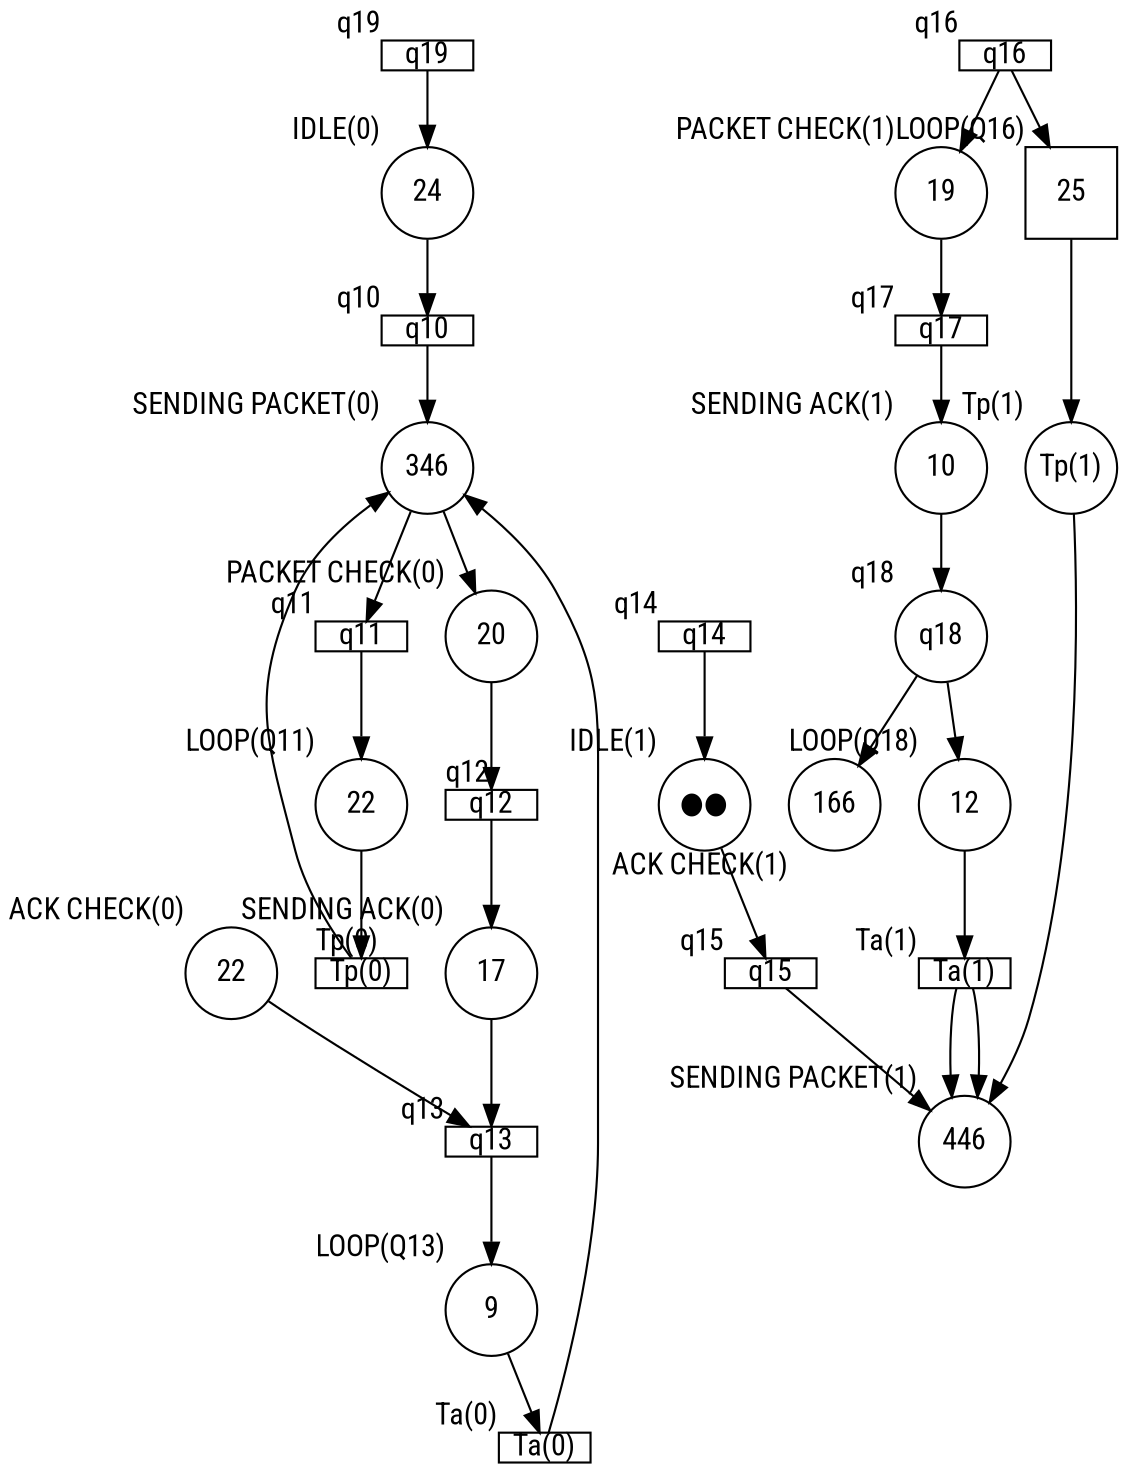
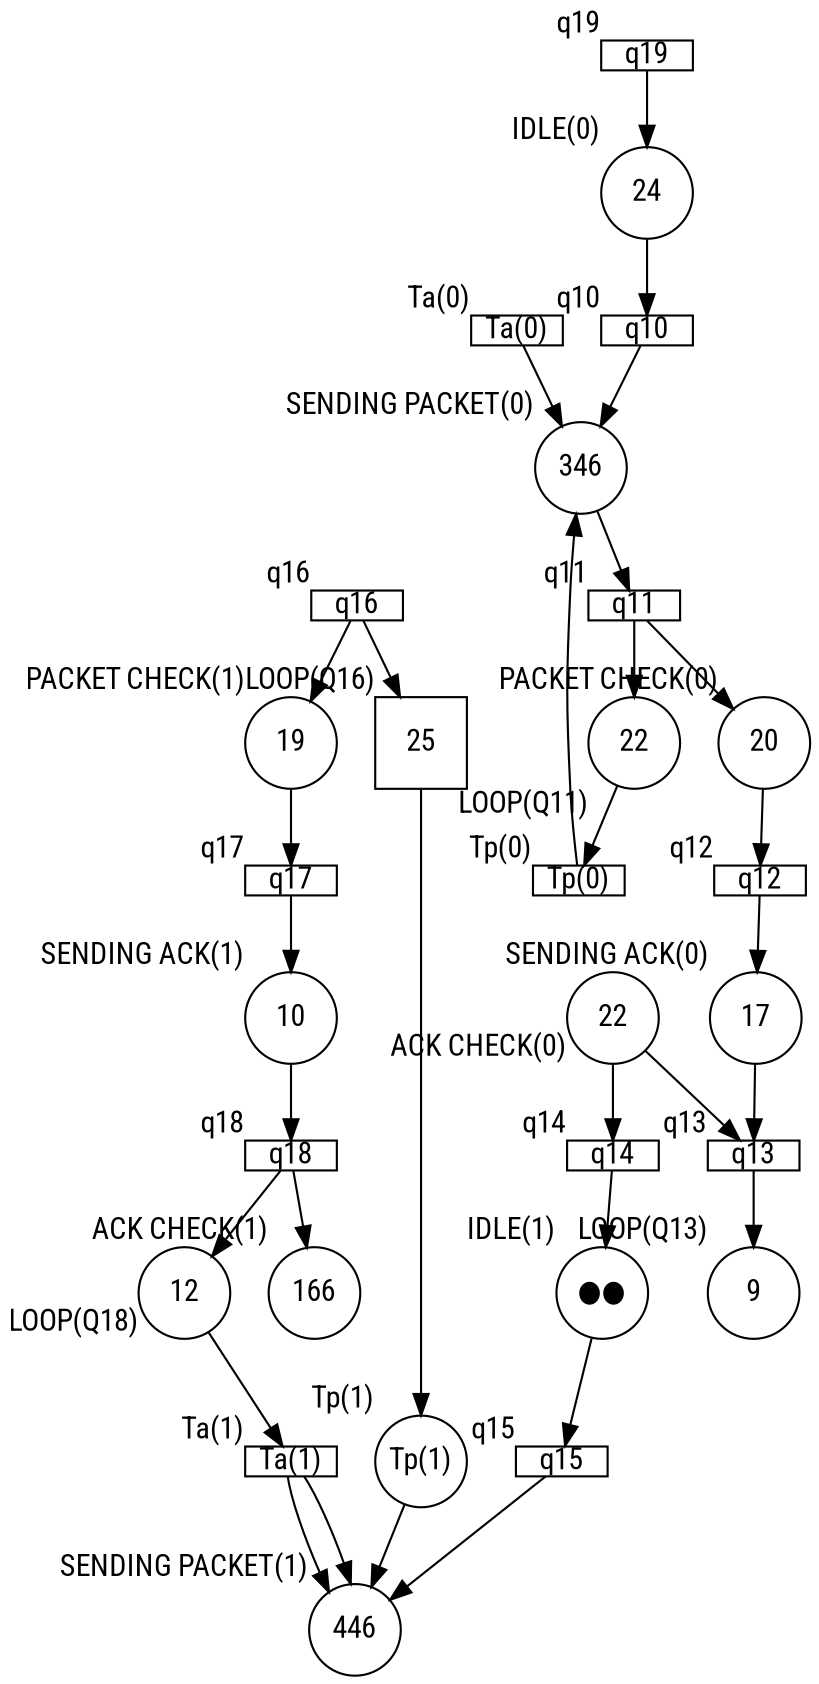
edge "346 SENDING PACKET(0)" -> "20 PACKET CHECK(0)": now "q11 q11" -> "20 PACKET CHECK(0)"
node "q18 q18": shape circle -> box
edge "22 ACK CHECK(0)" -> "q14 q14": added
edge "9 LOOP(Q13)" -> "Ta(0) Ta(0)": removed
